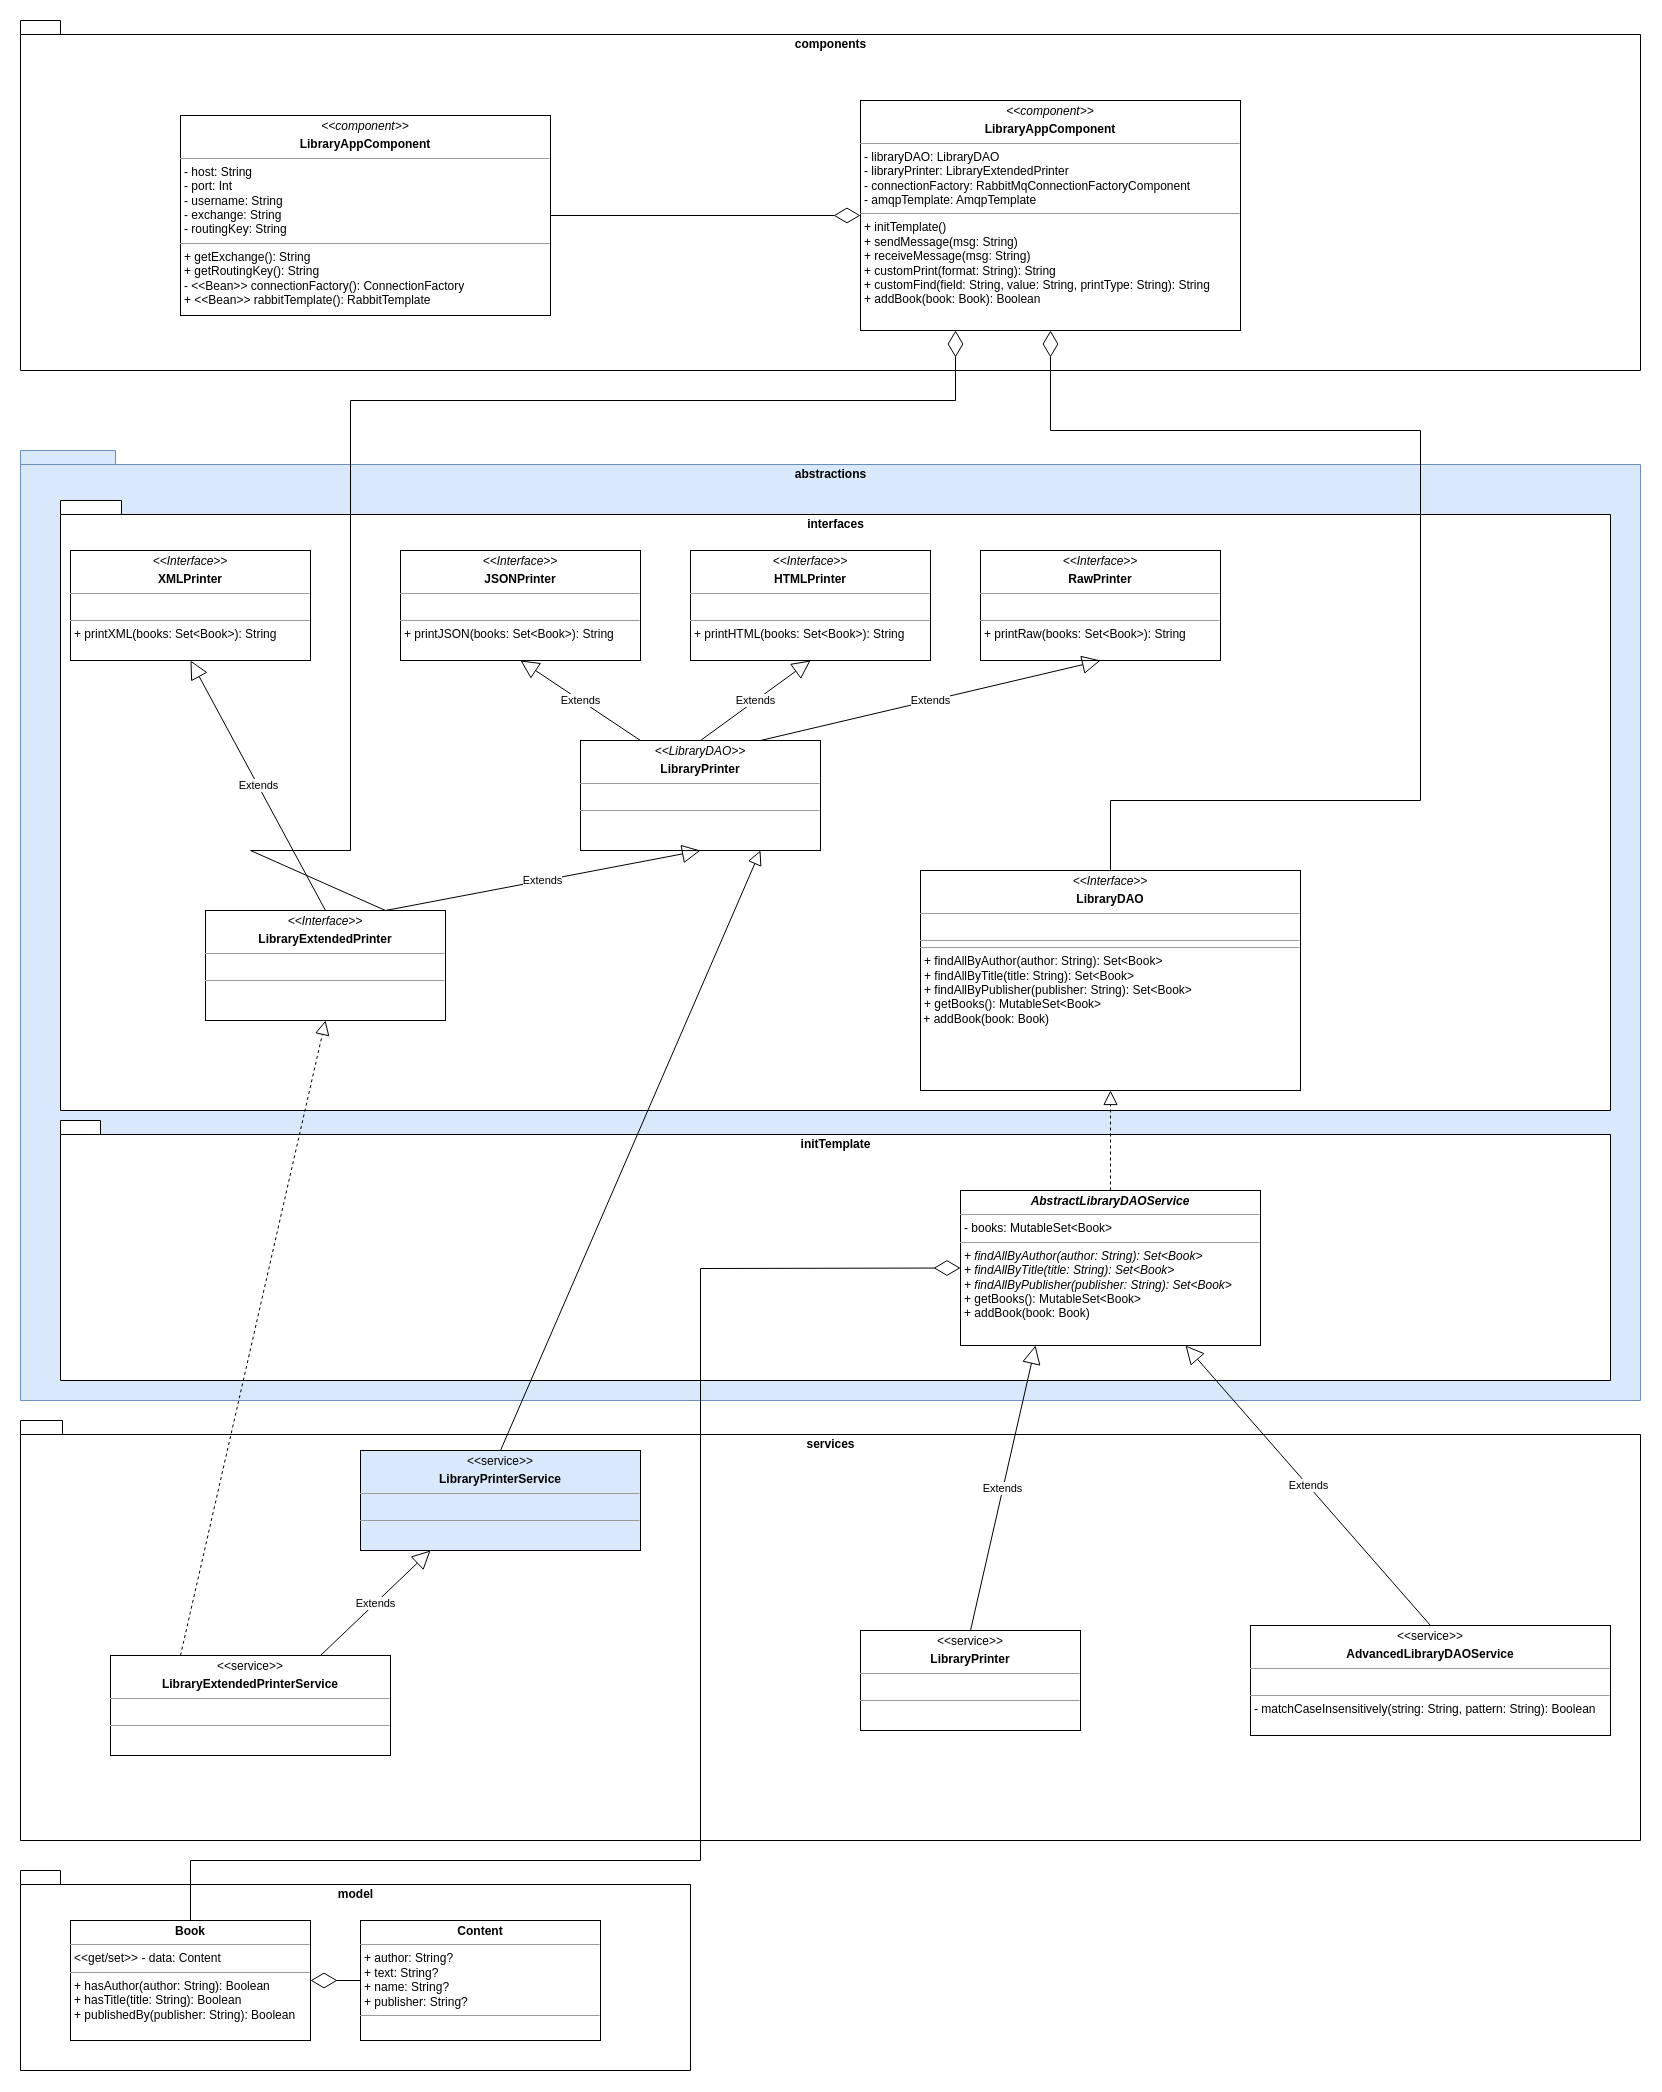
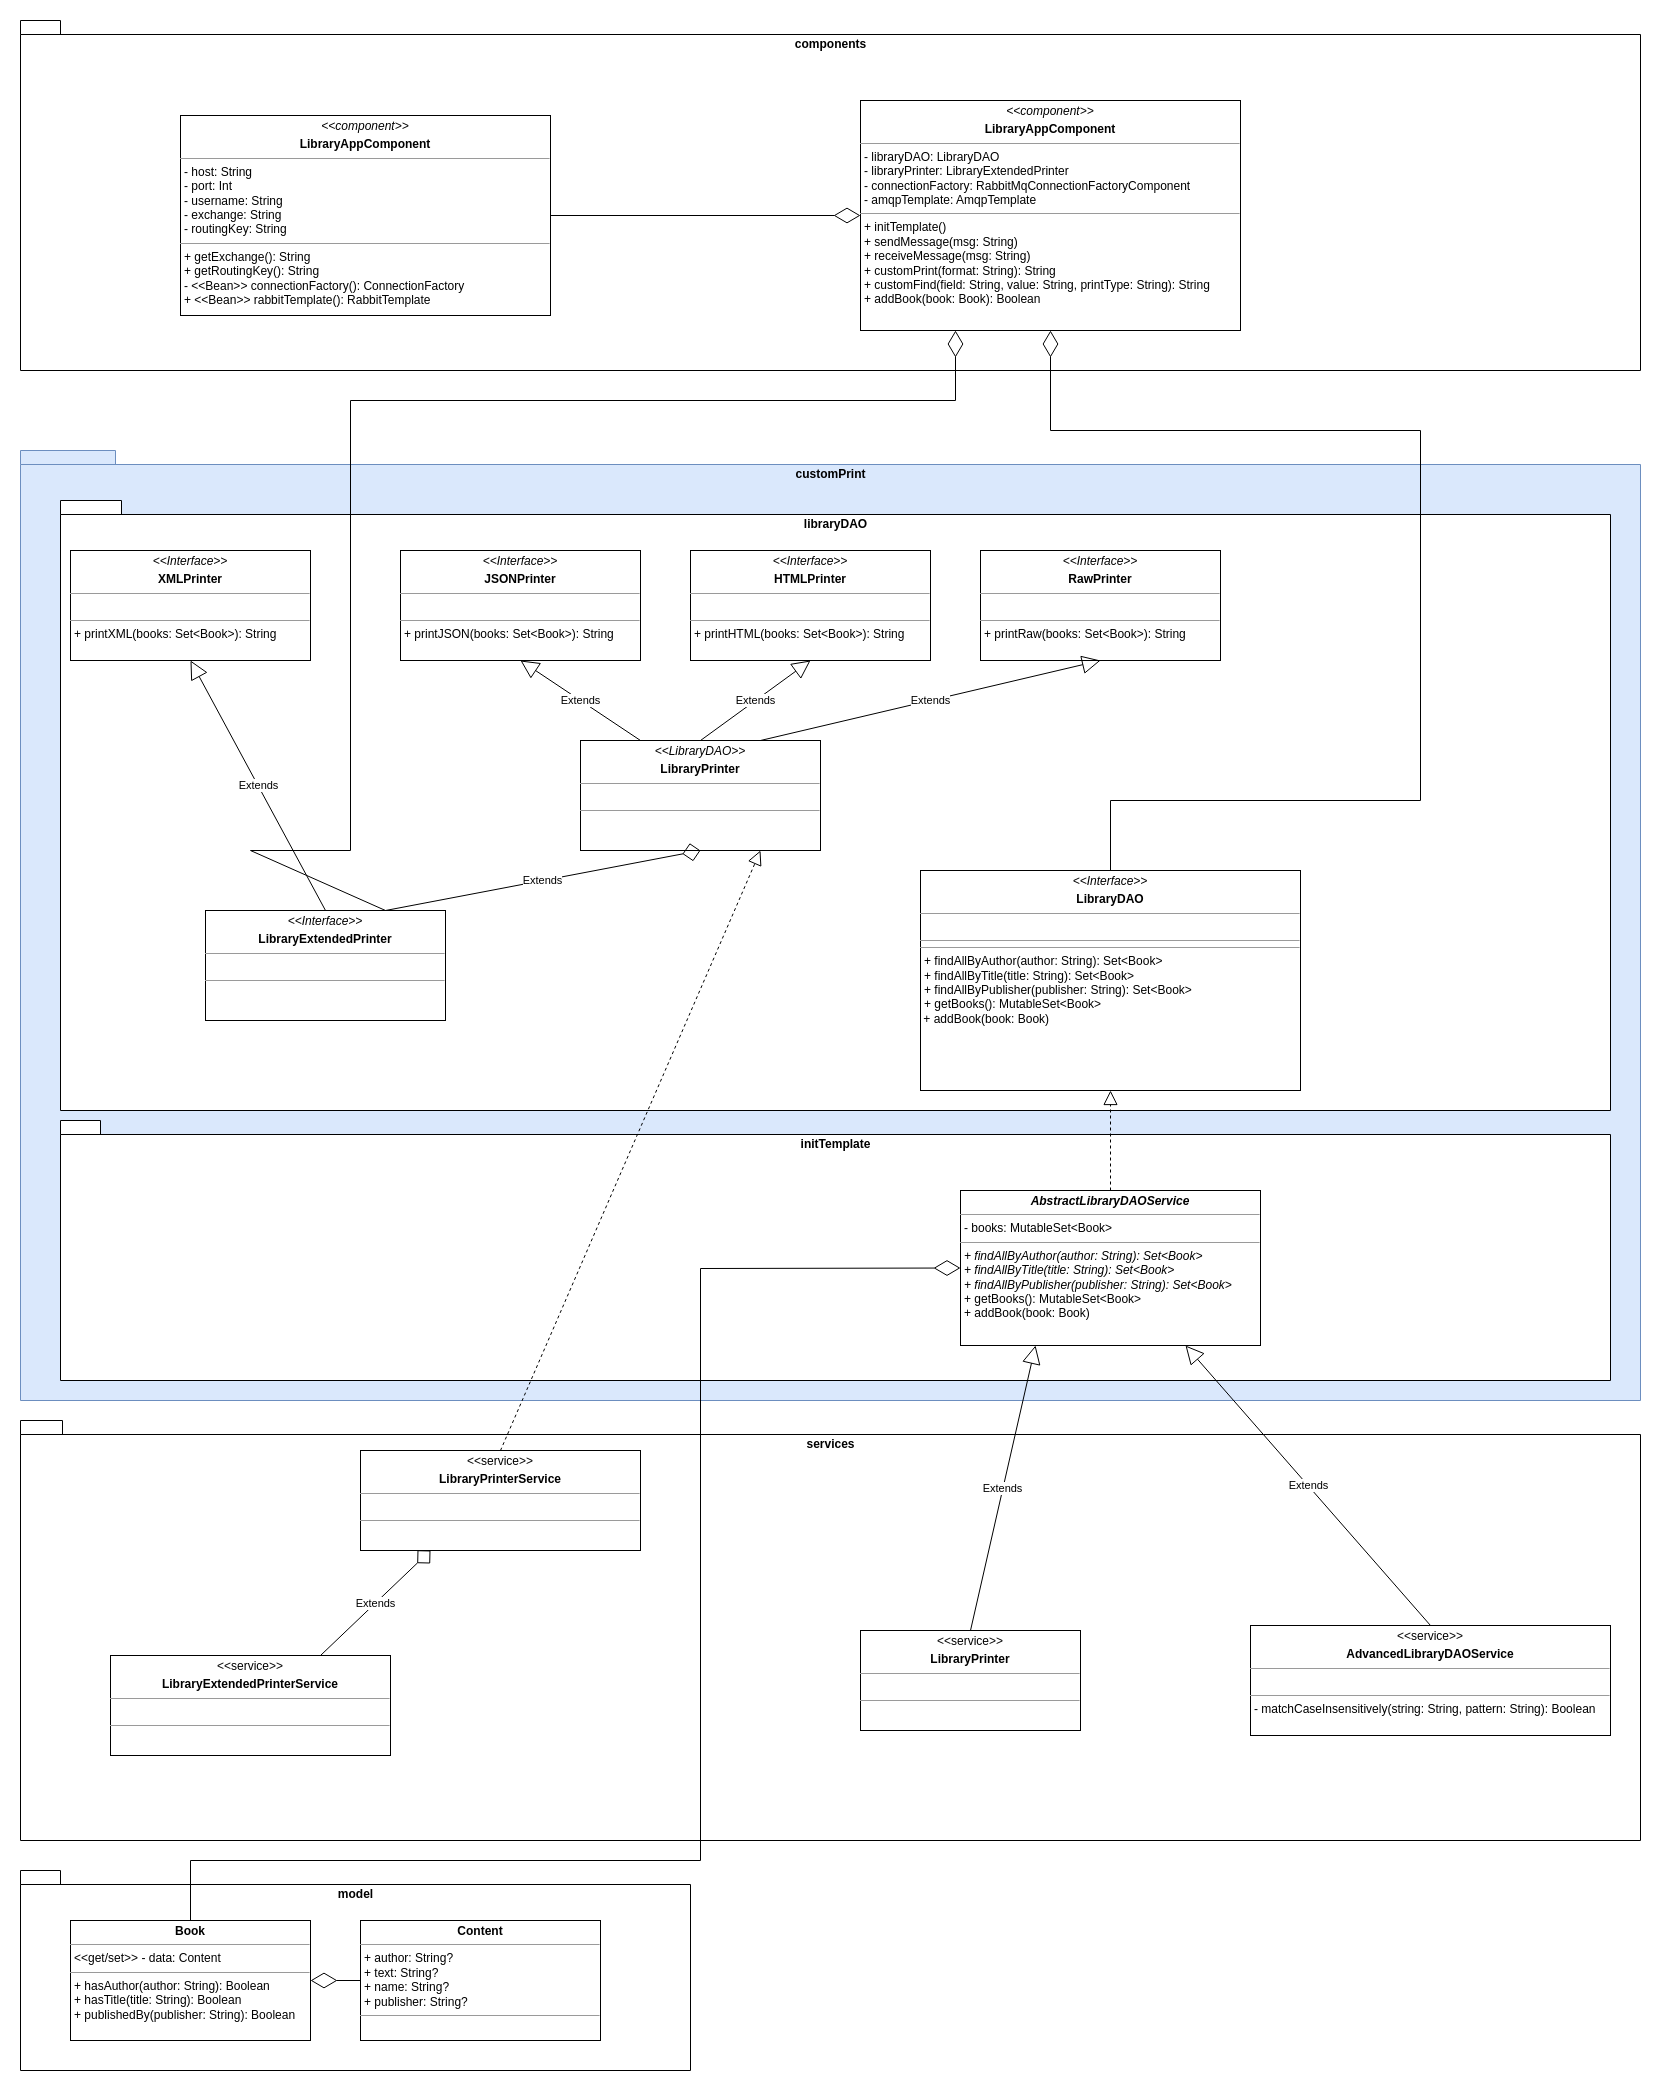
node "abstractions": label "abstractions" -> "customPrint"
node "interfaces": label "interfaces" -> "libraryDAO"
edge "<<Interface>> LibraryExtendedPrinter" -> "<<LibraryDAO>> LibraryPrinter": arrowhead block -> diamond
edge "<<service>> LibraryPrinterService" -> "<<LibraryDAO>> LibraryPrinter": style solid -> dashed
edge "<<service>> LibraryExtendedPrinterService" -> "<<Interface>> LibraryExtendedPrinter": removed
node "<<service>> LibraryPrinterService": fillcolor #dae8fc -> #ffffff
edge "<<service>> LibraryExtendedPrinterService" -> "<<service>> LibraryPrinterService": arrowhead block -> diamond
